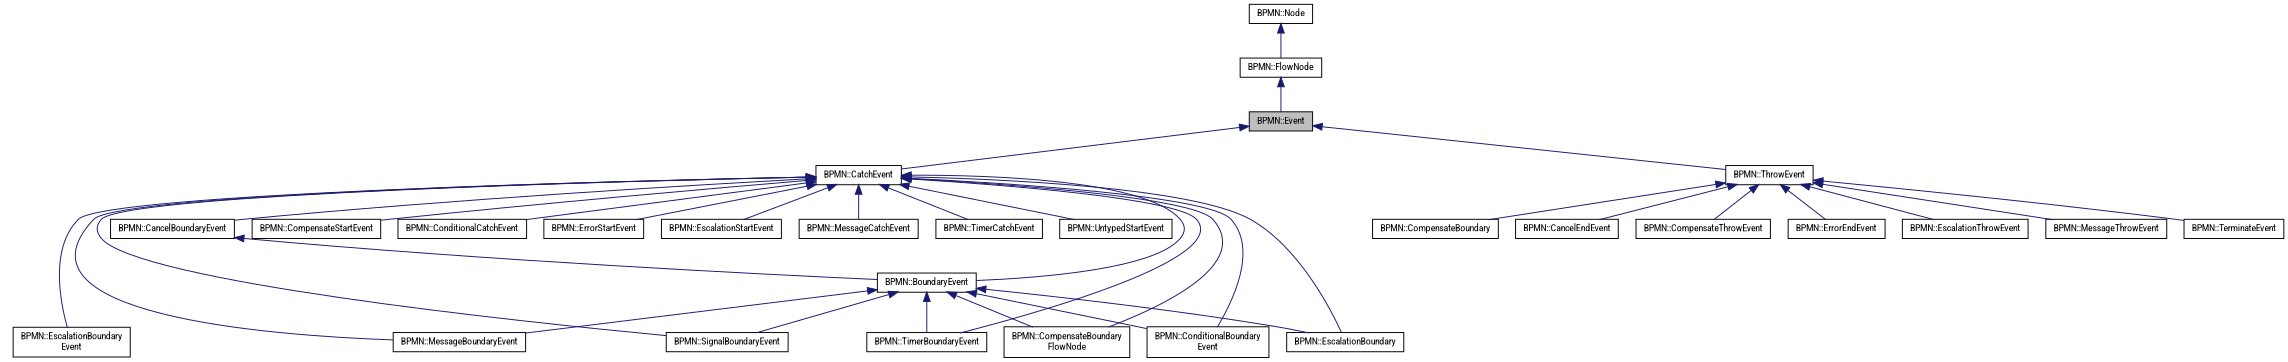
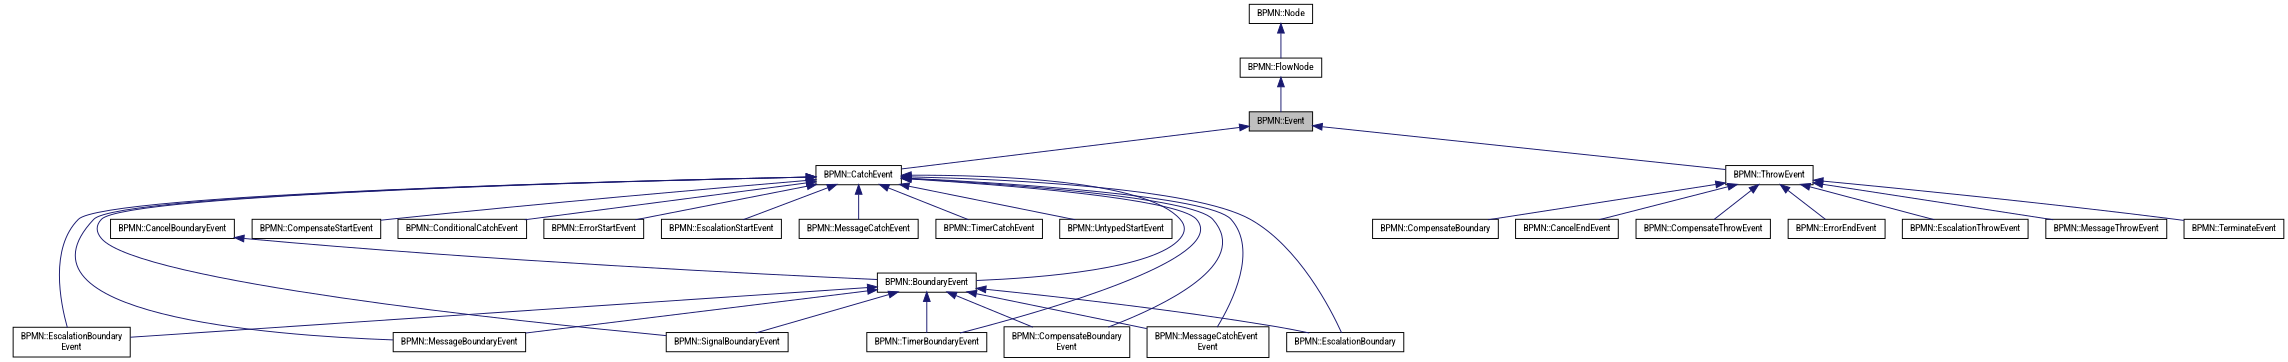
edge "BPMN::CancelBoundaryEvent" -> "BPMN::CatchEvent": removed
edge "BPMN::EscalationBoundary Event" -> "BPMN::BoundaryEvent": added
node "BPMN::CompensateBoundary FlowNode": label "BPMN::CompensateBoundary FlowNode" -> "BPMN::CompensateBoundary Event"
node "BPMN::ConditionalBoundary Event": label "BPMN::ConditionalBoundary Event" -> "BPMN::MessageCatchEvent Event"
